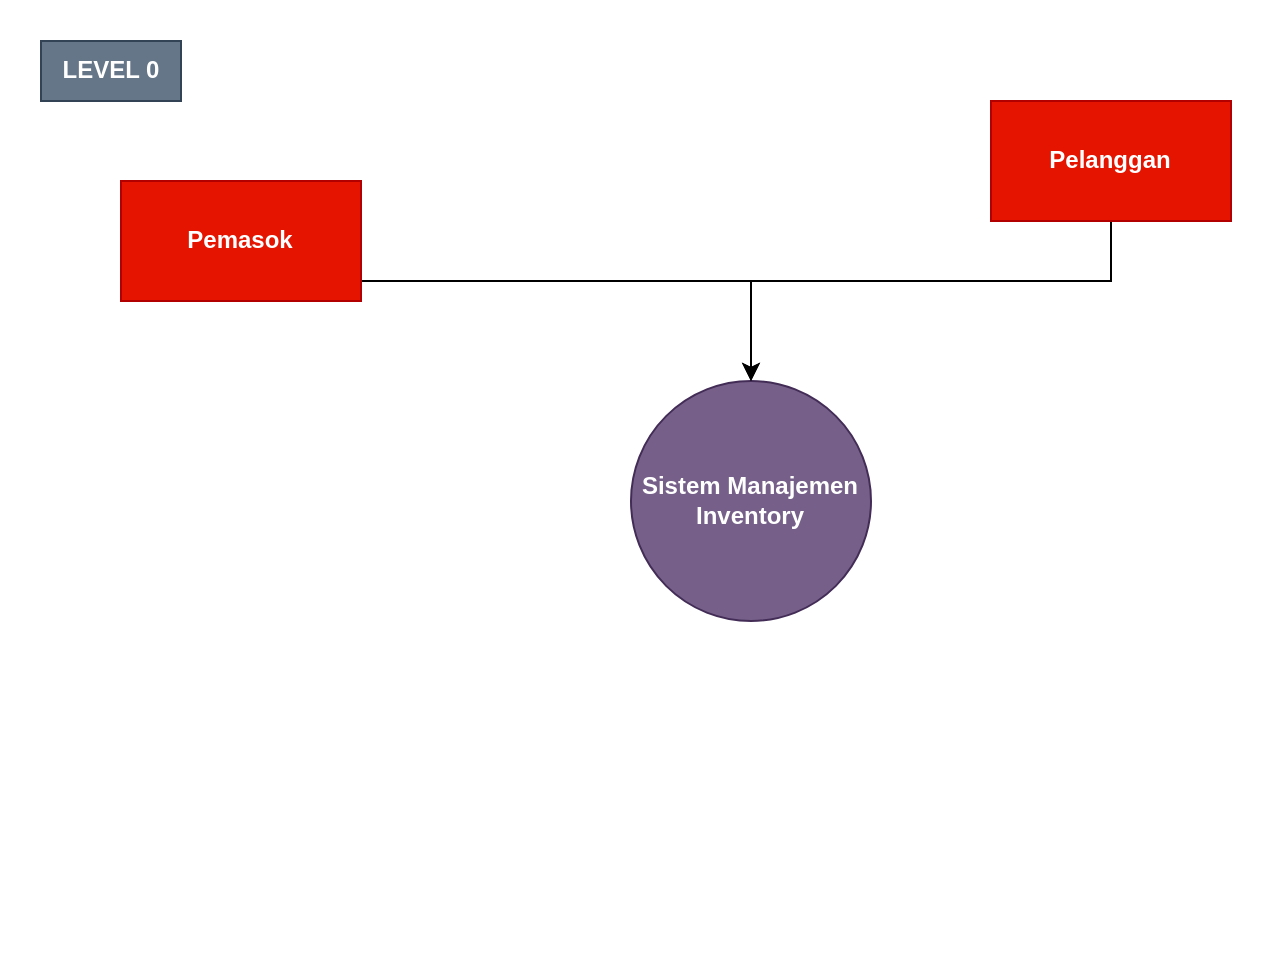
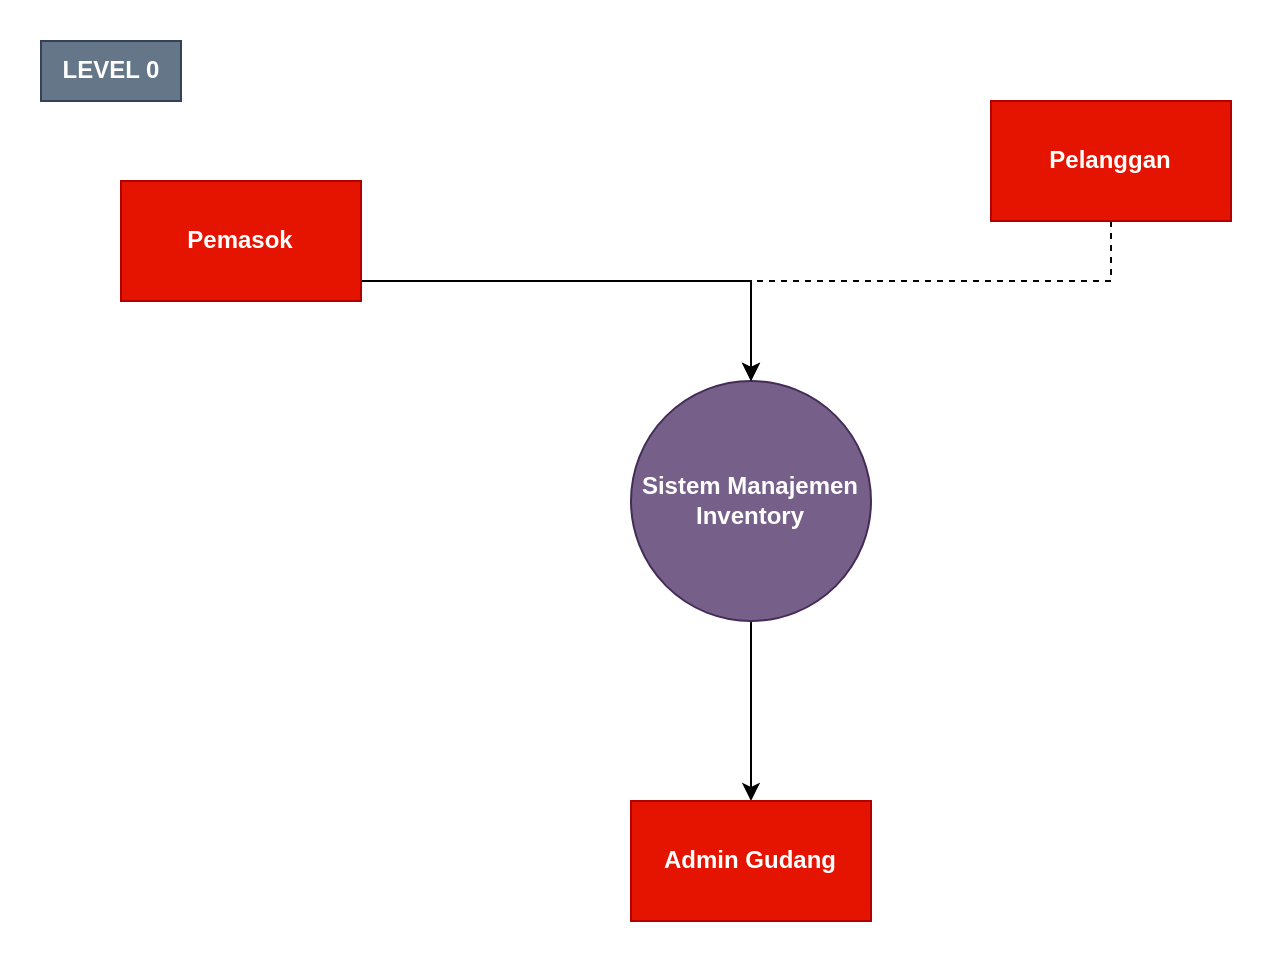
edge "Pelanggan" -> "Sistem Manajemen Inventory": style solid -> dashed
edge "Sistem Manajemen Inventory" -> "Admin Gudang": added
node "Admin Gudang": added
